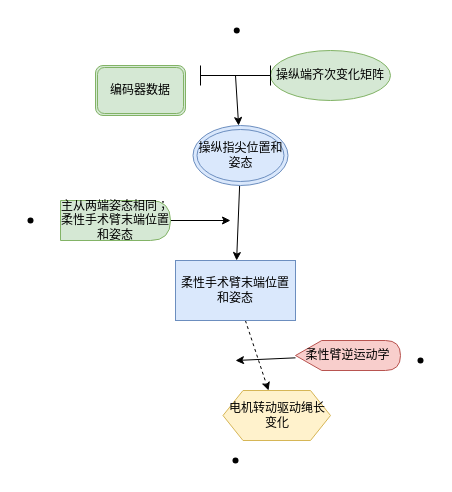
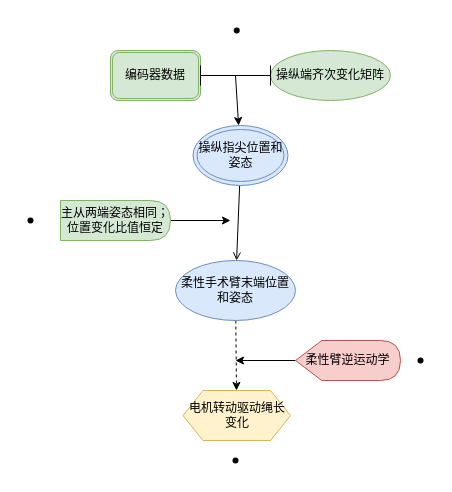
node "编码器数据": moved (141, 91) -> (156, 76)
node "主从两端姿态相同；柔性手术臂末端位置和姿态": label "主从两端姿态相同；柔性手术臂末端位置和姿态" -> "主从两端姿态相同；位置变化比值恒定"
edge "操纵指尖位置和姿态" -> "柔性手术臂末端位置和姿态": arrowhead classic -> open
node "柔性手术臂末端位置和姿态": shape rectangle -> ellipse
node "柔性臂逆运动学": size 105x30 -> 105x40
node "电机转动驱动绳长变化": moved (277, 416) -> (237, 416)
